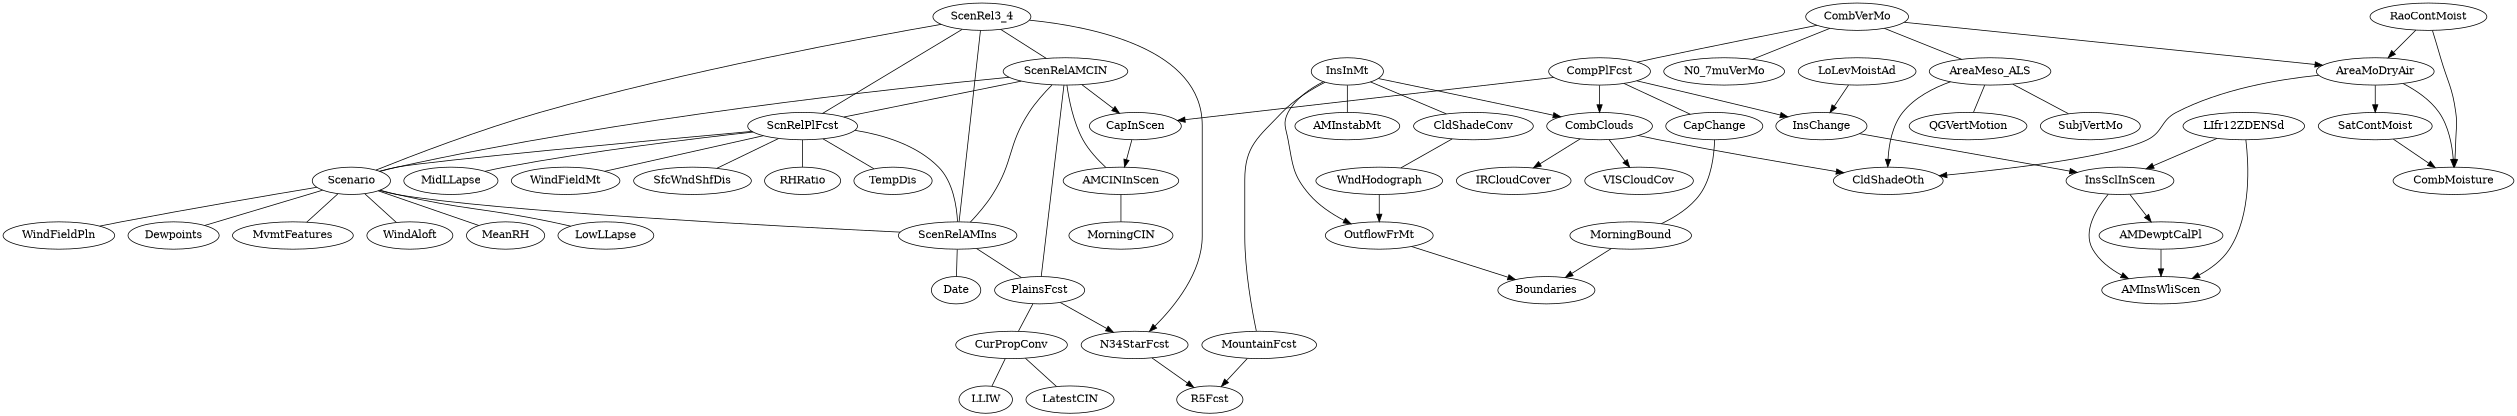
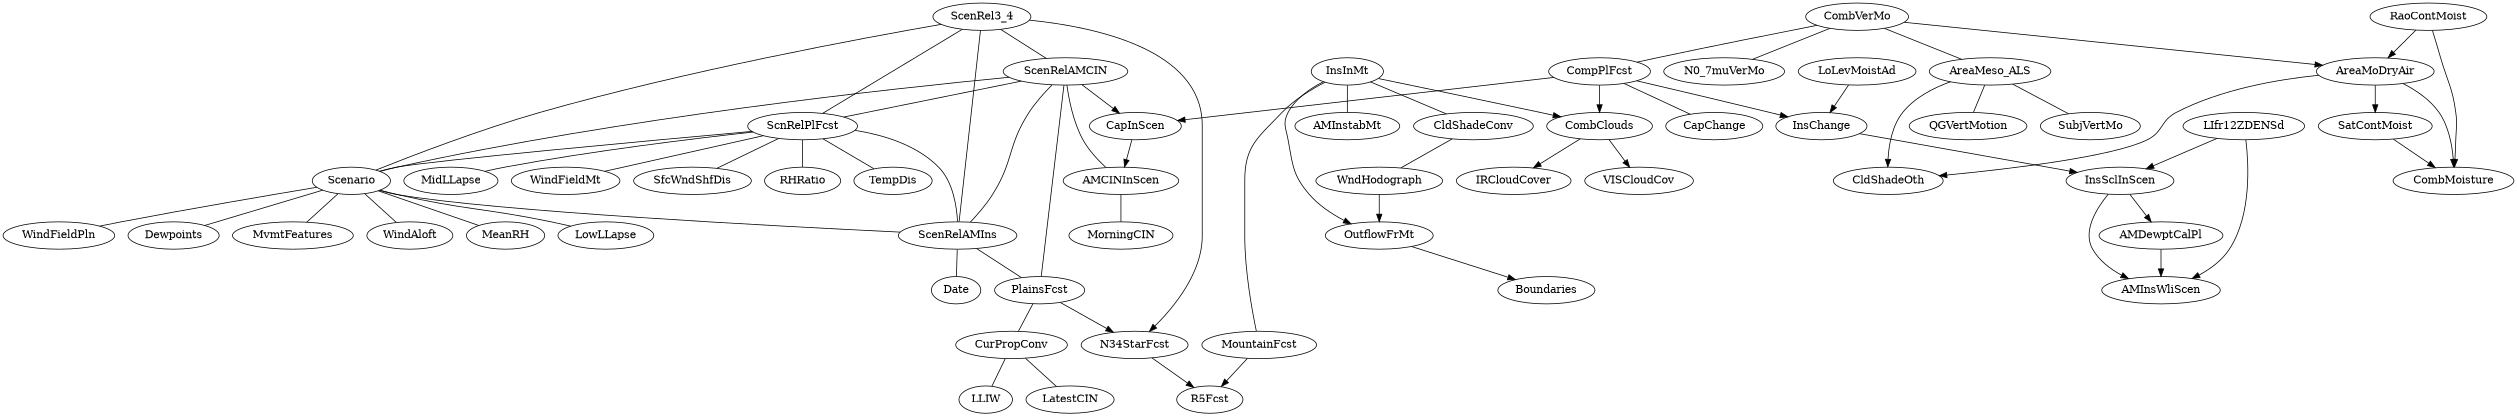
edge "CombClouds" -> "CldShadeOth": removed
node "MorningBound": removed
